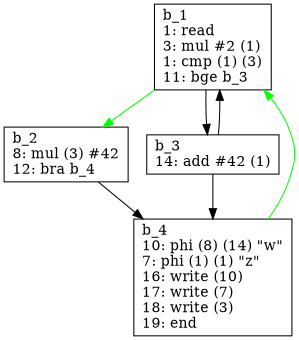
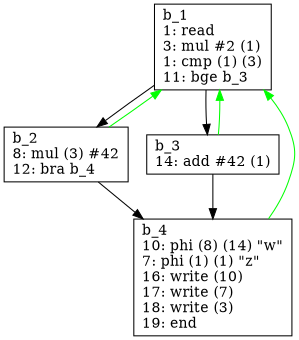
edge "b_1 1: read 3: mul #2 (1) 1: cmp (1) (3) 11: bge b_3" -> "b_2 8: mul (3) #42 12: bra b_4": color green -> black
edge "b_2 8: mul (3) #42 12: bra b_4" -> "b_1 1: read 3: mul #2 (1) 1: cmp (1) (3) 11: bge b_3": added
edge "b_3 14: add #42 (1)" -> "b_1 1: read 3: mul #2 (1) 1: cmp (1) (3) 11: bge b_3": color black -> green
